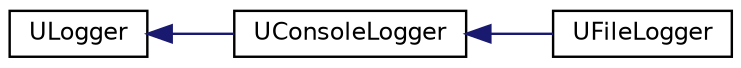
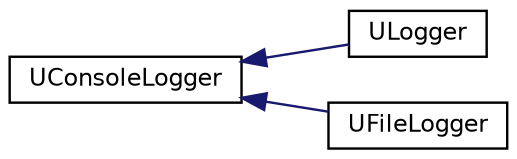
edge "UConsoleLogger" -> "ULogger": reversed
